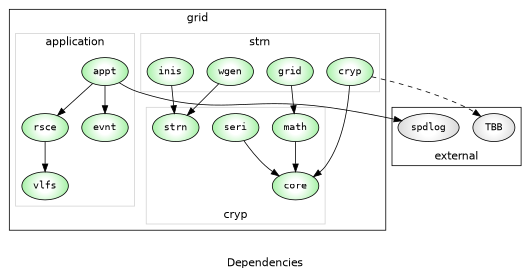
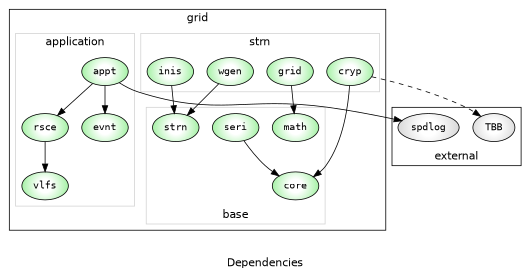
edge "math" -> "core": removed
cluster "cryp": label "cryp" -> "base"
